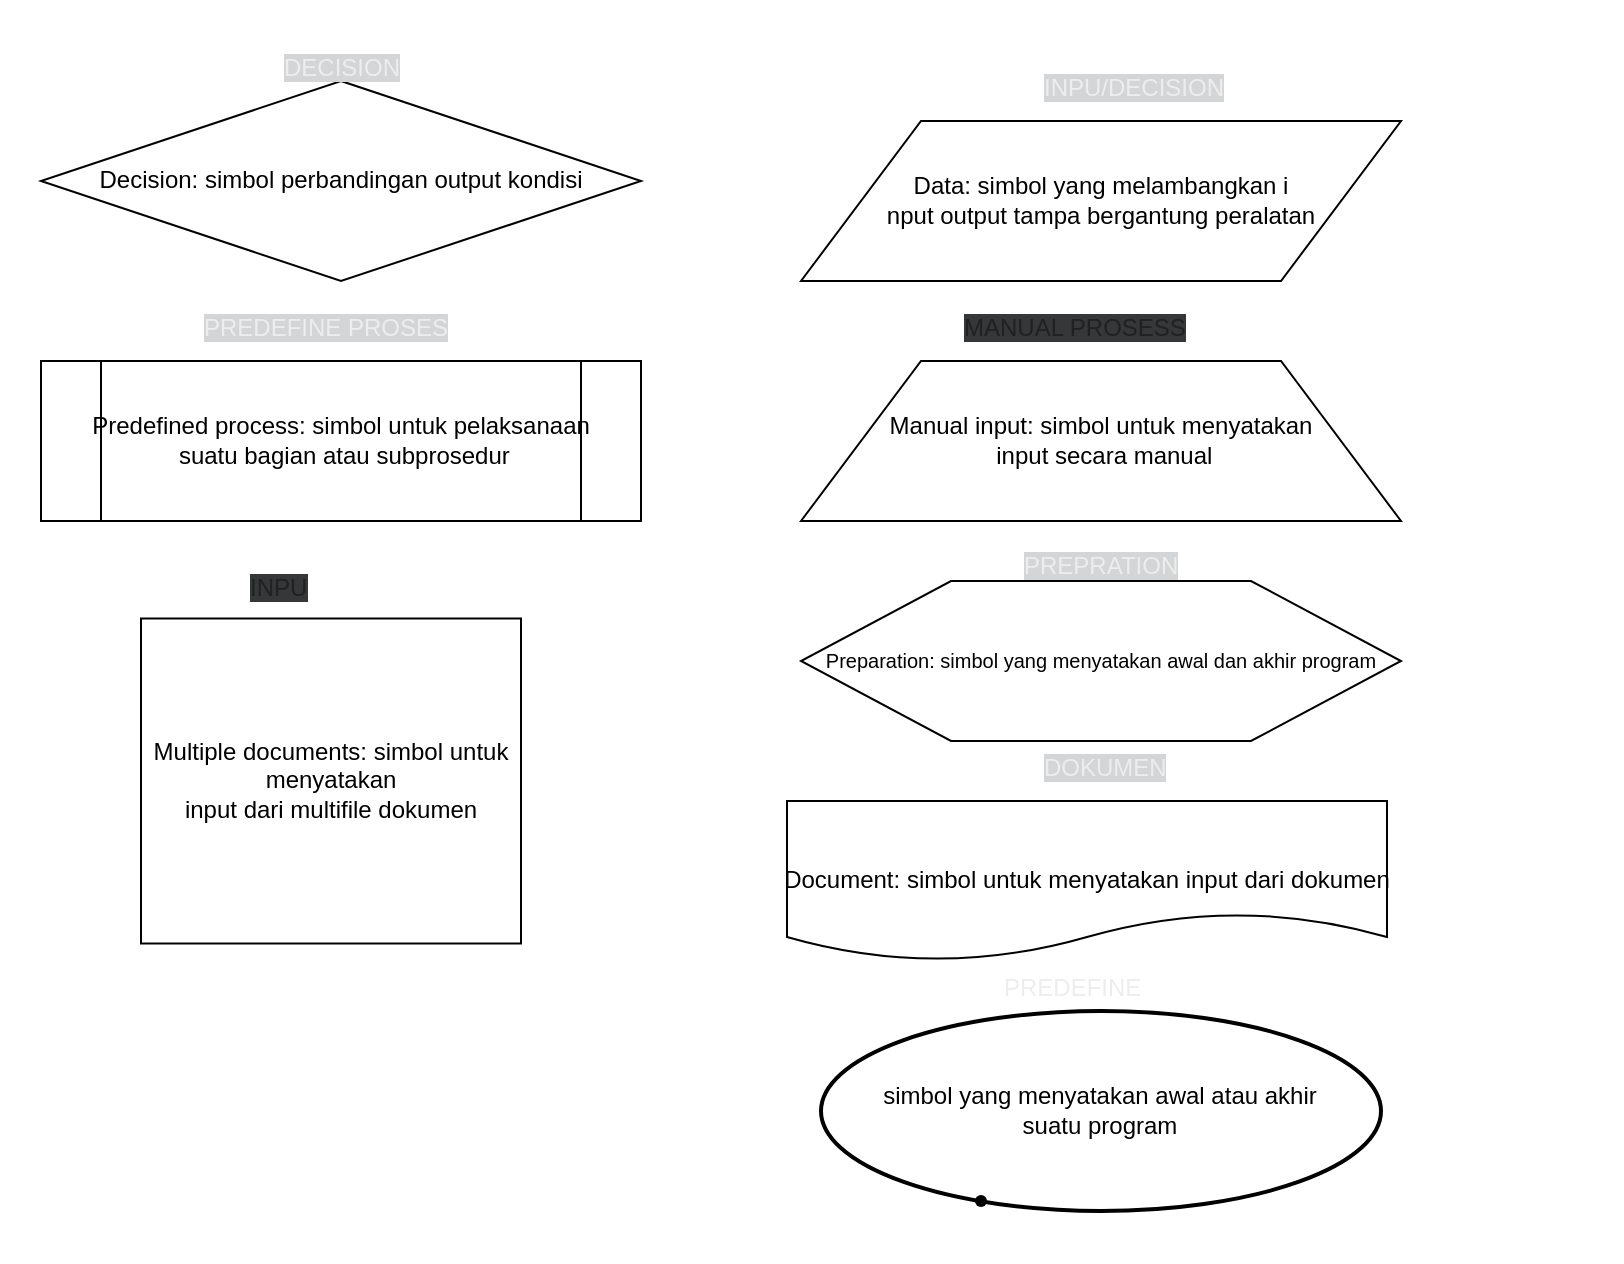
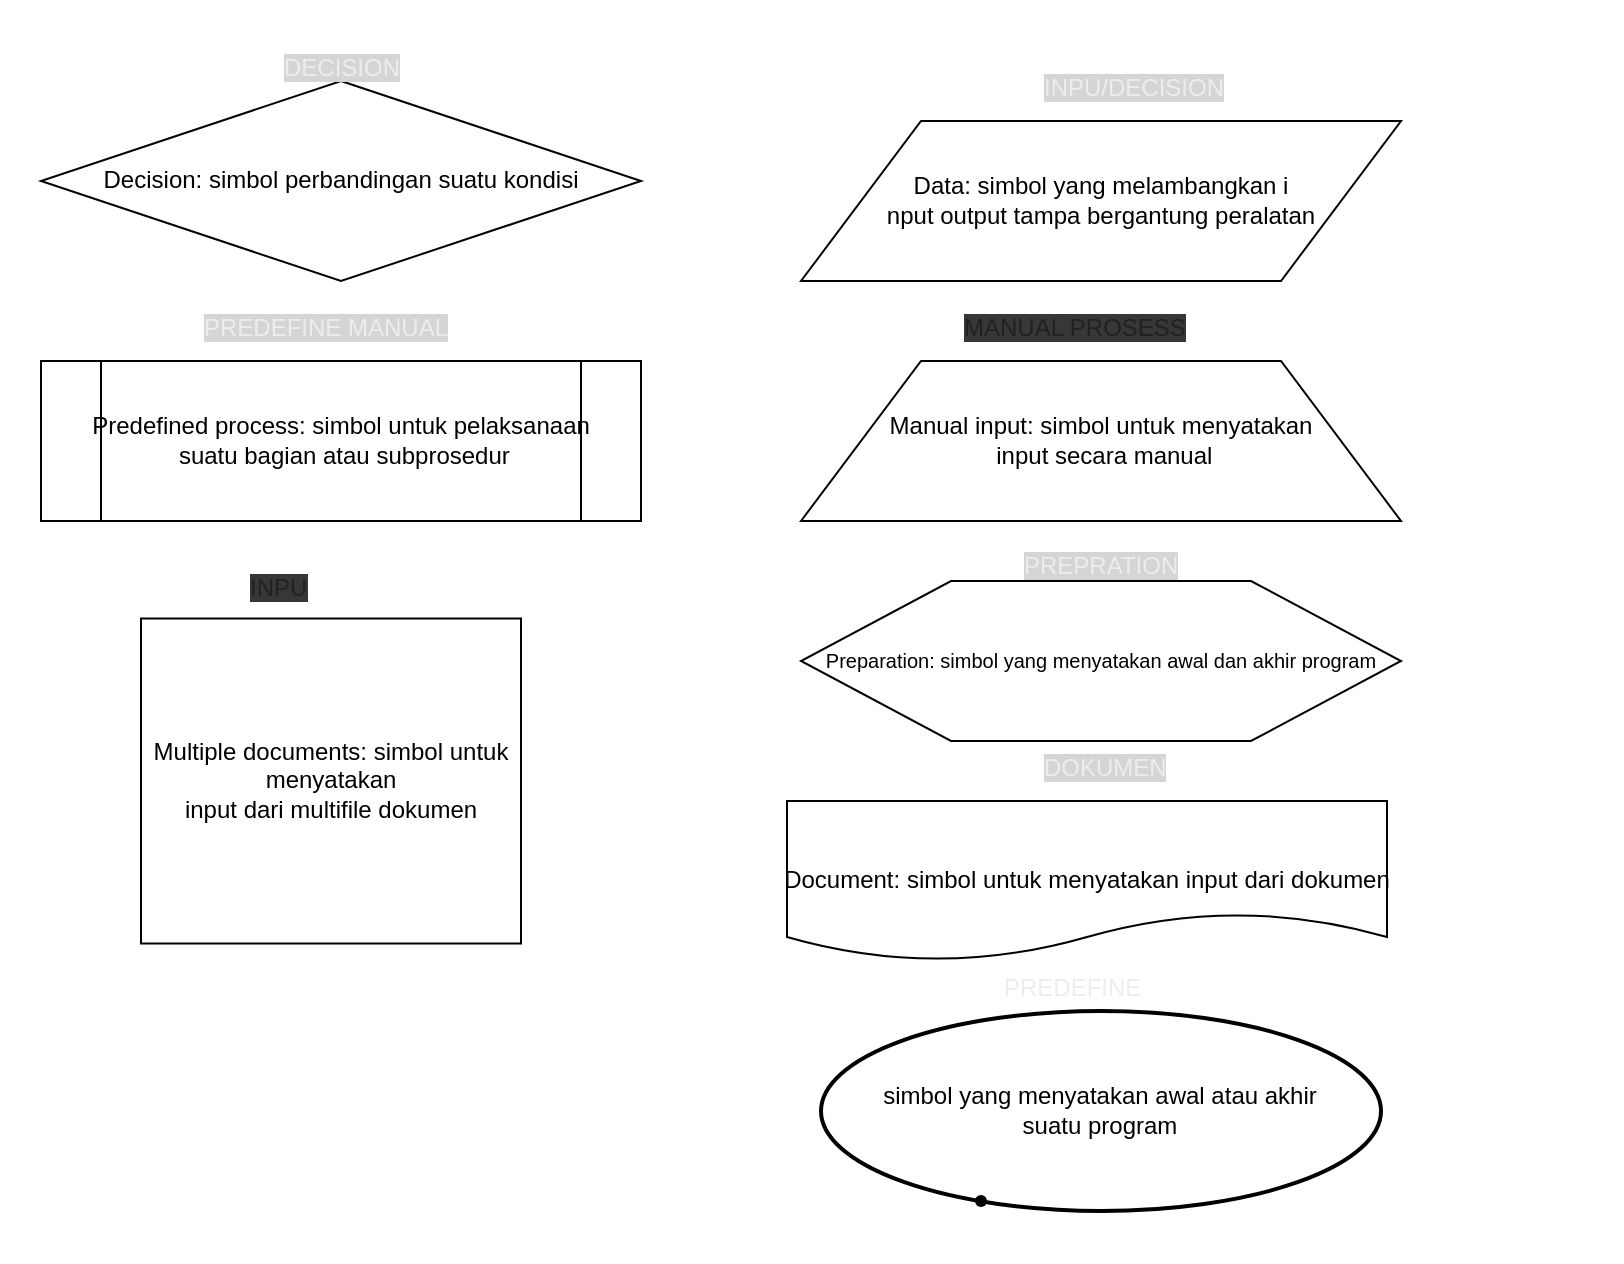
node "Decision: simbol perbandingan output kondisi": label "Decision: simbol perbandingan output kondisi" -> "Decision: simbol perbandingan suatu kondisi"
node "PREDEFINE PROSES": label "PREDEFINE PROSES" -> "PREDEFINE MANUAL"
